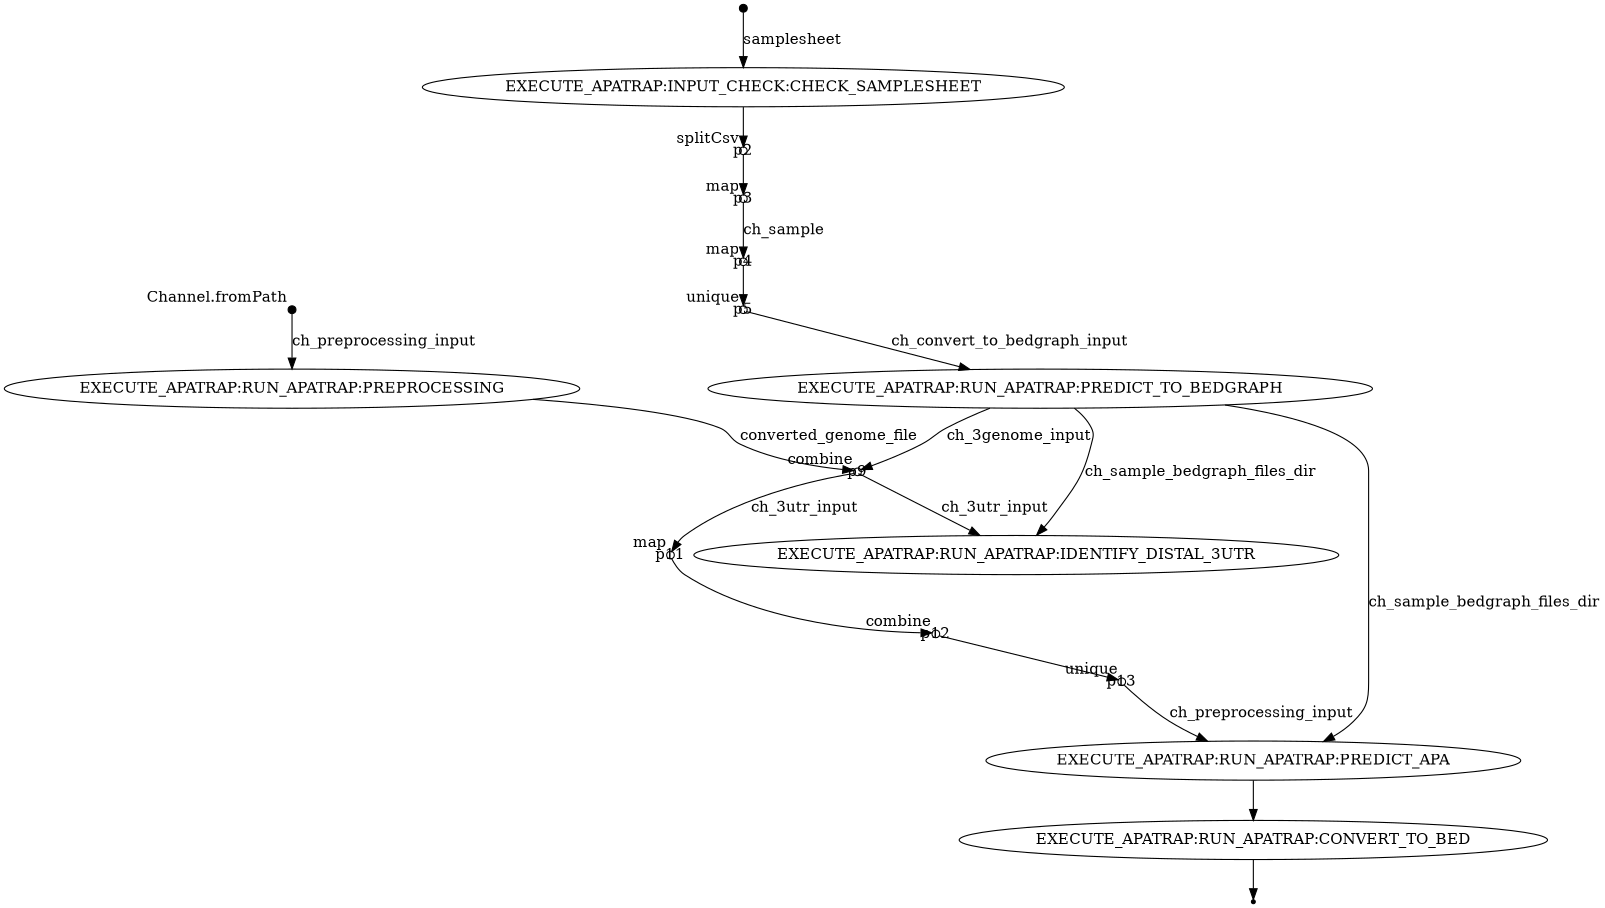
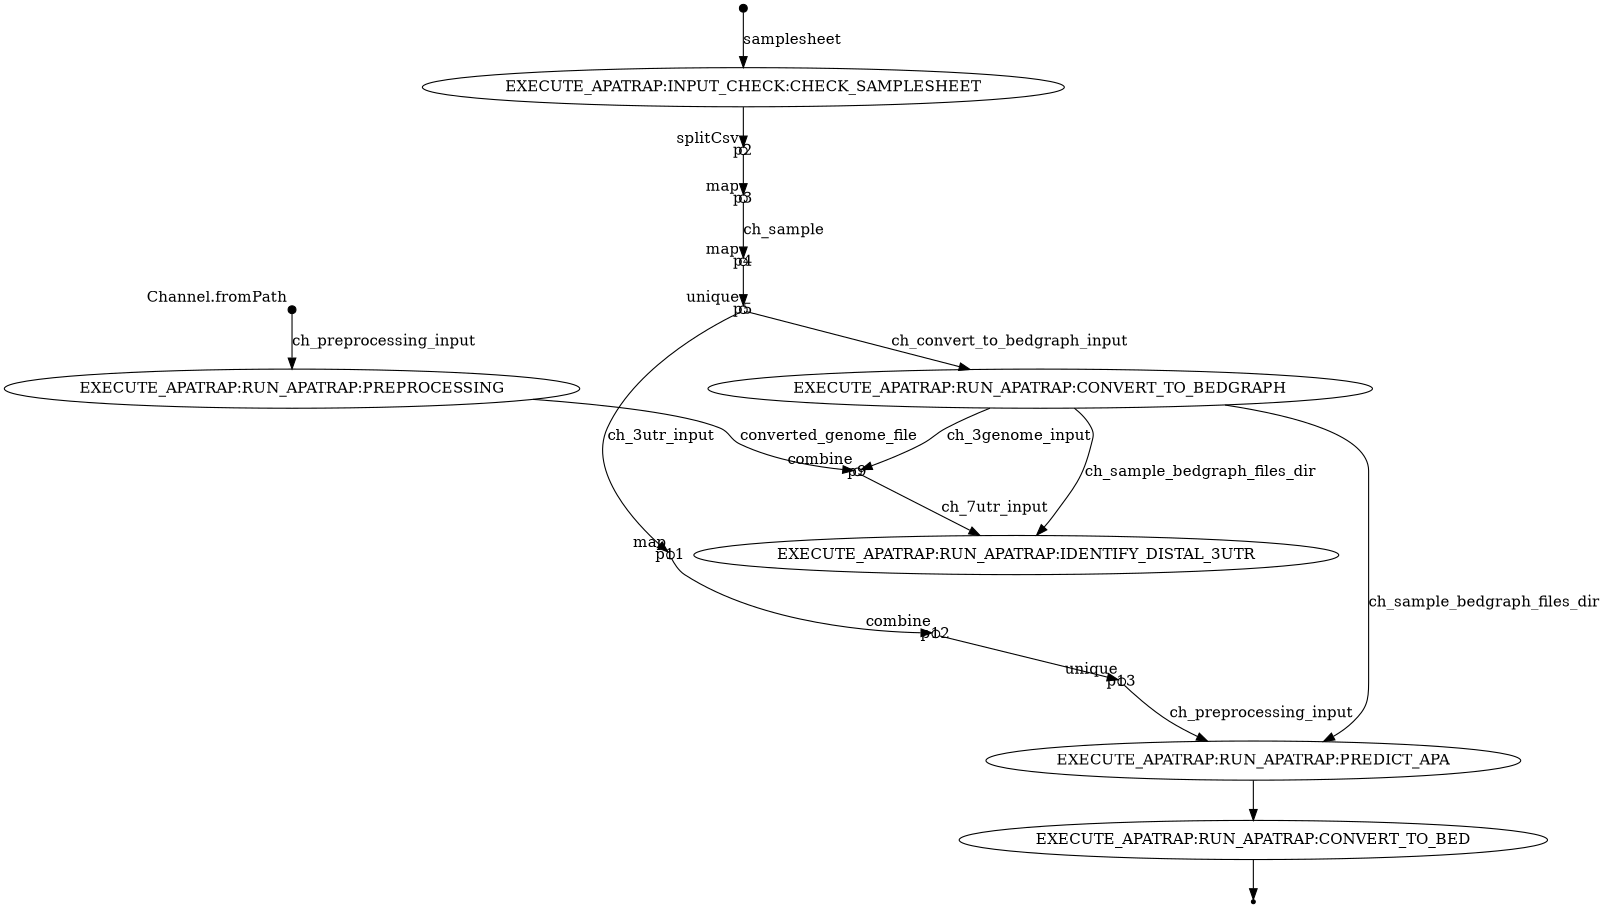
node "EXECUTE_APATRAP:RUN_APATRAP:PREDICT_TO_BEDGRAPH": label "EXECUTE_APATRAP:RUN_APATRAP:PREDICT_TO_BEDGRAPH" -> "EXECUTE_APATRAP:RUN_APATRAP:CONVERT_TO_BEDGRAPH"
edge "p9 combine" -> "p11 map": now "p5 unique" -> "p11 map"
edge "p9 combine" -> "EXECUTE_APATRAP:RUN_APATRAP:IDENTIFY_DISTAL_3UTR": label "ch_3utr_input" -> "ch_7utr_input"
